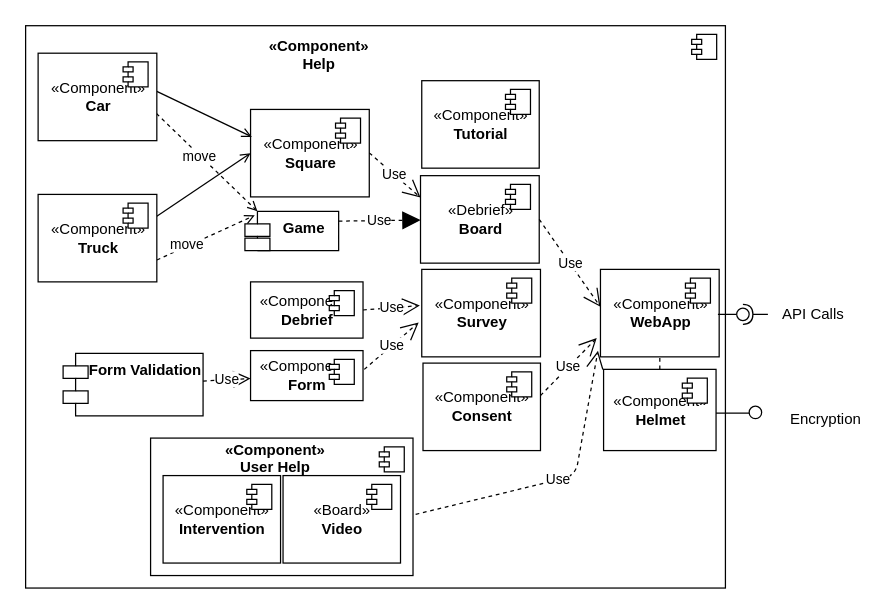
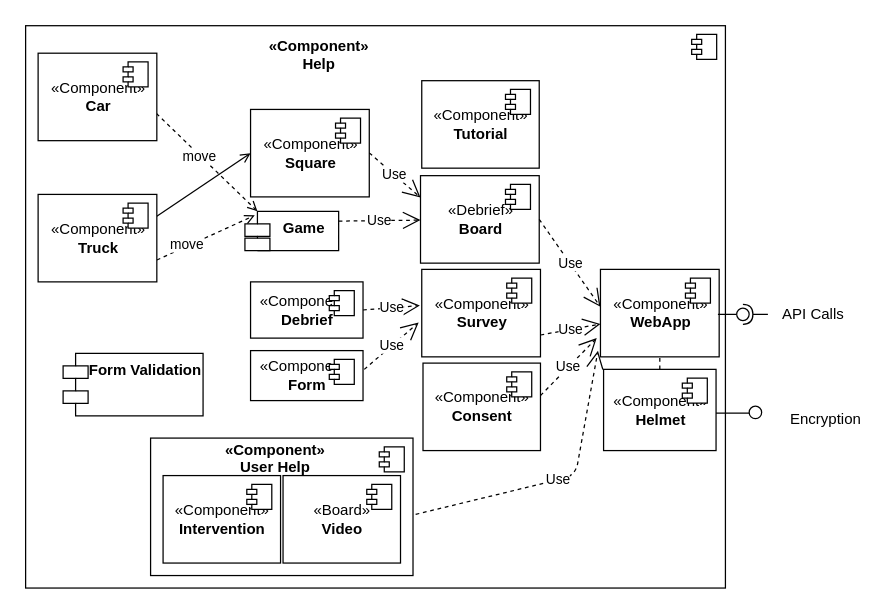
edge "«Component» Car" -> "«Component» Square": removed
edge "Game" -> "«Debrief» Board": arrowhead block -> open
edge "«Component» Survey" -> "«Component» WebApp": added, label "Use"
edge "Form Validation" -> "«Component» Form": removed, label "Use"
